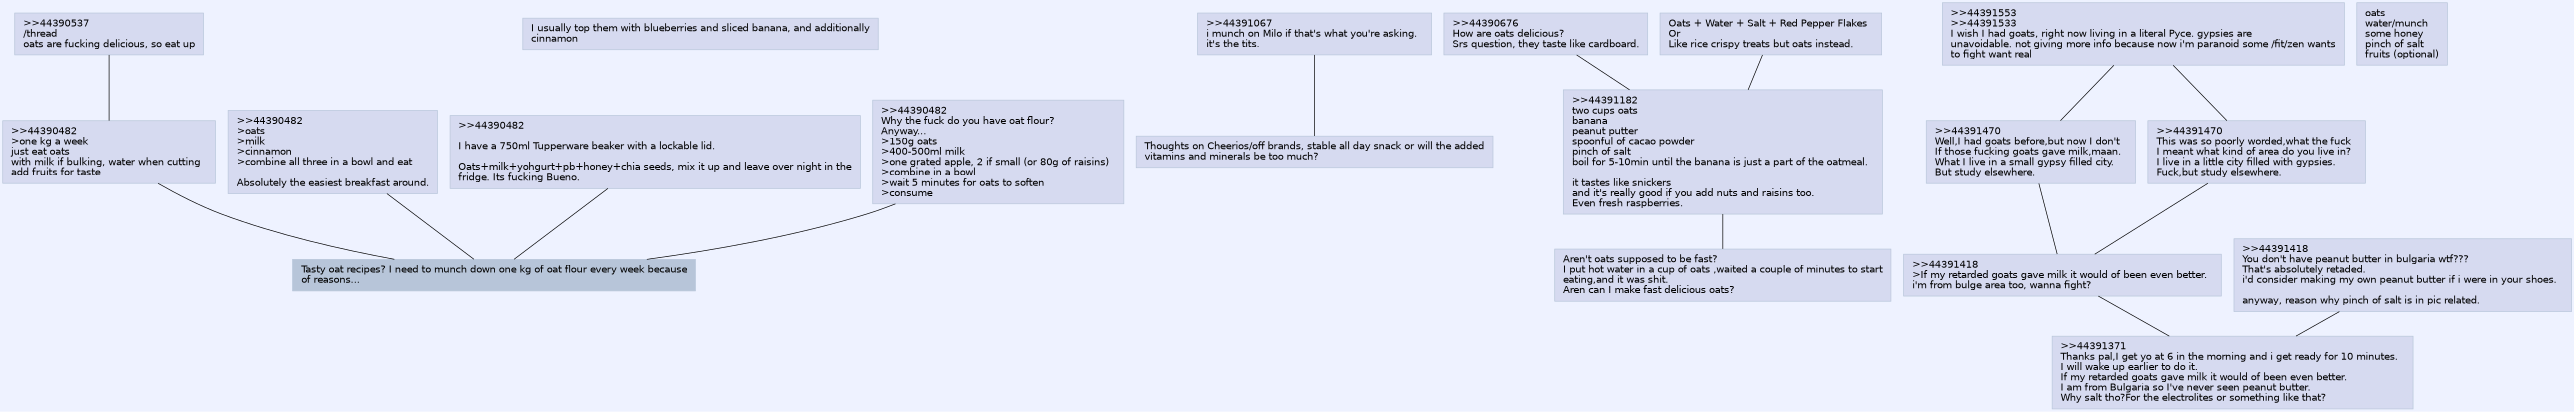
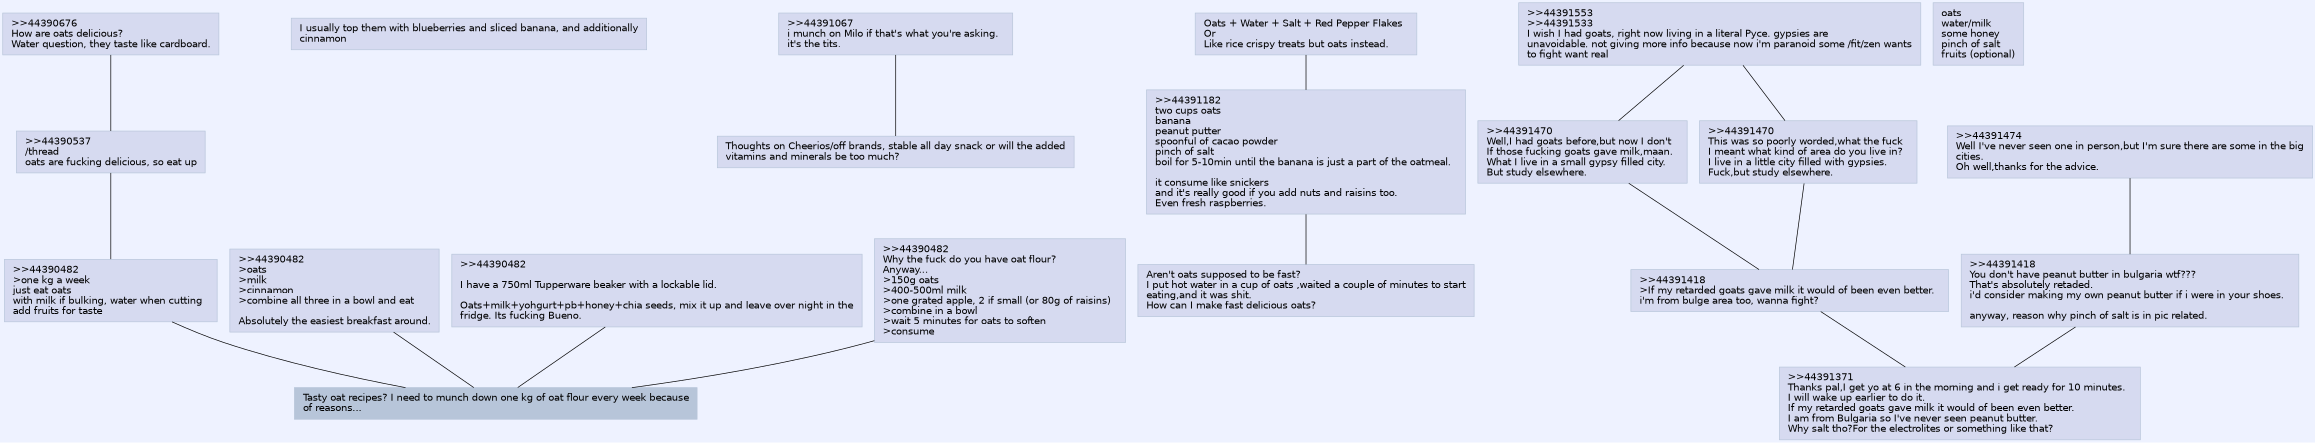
node "oats": text "water/munch" -> "water/milk"
node ">>44390676": text "Srs question, they taste like cardboard." -> "Water question, they taste like cardboard."
edge ">>44390676" -- ">>44391182": now ">>44390676" -- ">>44390537"
node ">>44391474": added
node ">>44391182": text "it tastes like snickers" -> "it consume like snickers"
node "Aren't oats supposed to be fast?": text "Aren can I make fast delicious oats?" -> "How can I make fast delicious oats?"
